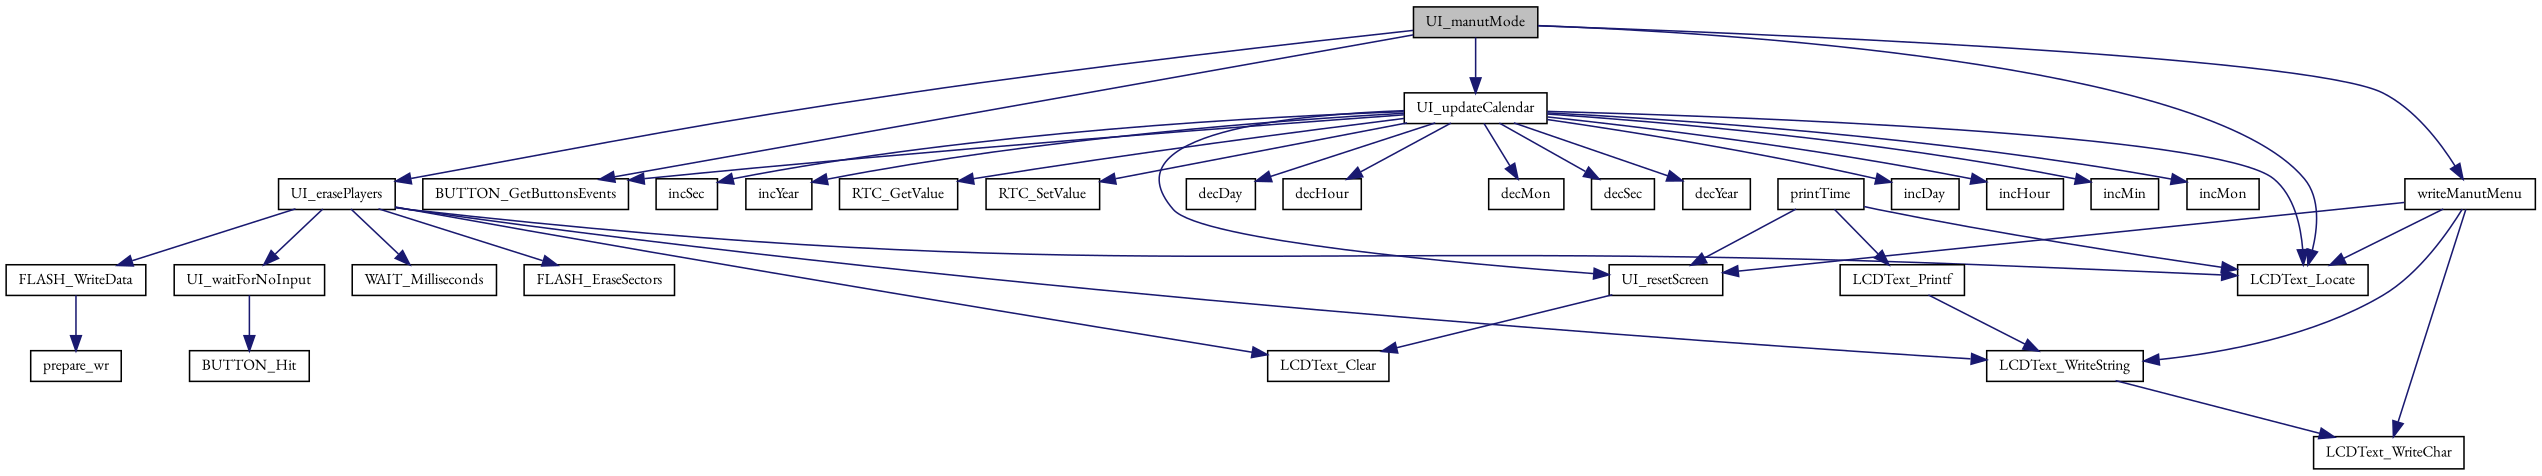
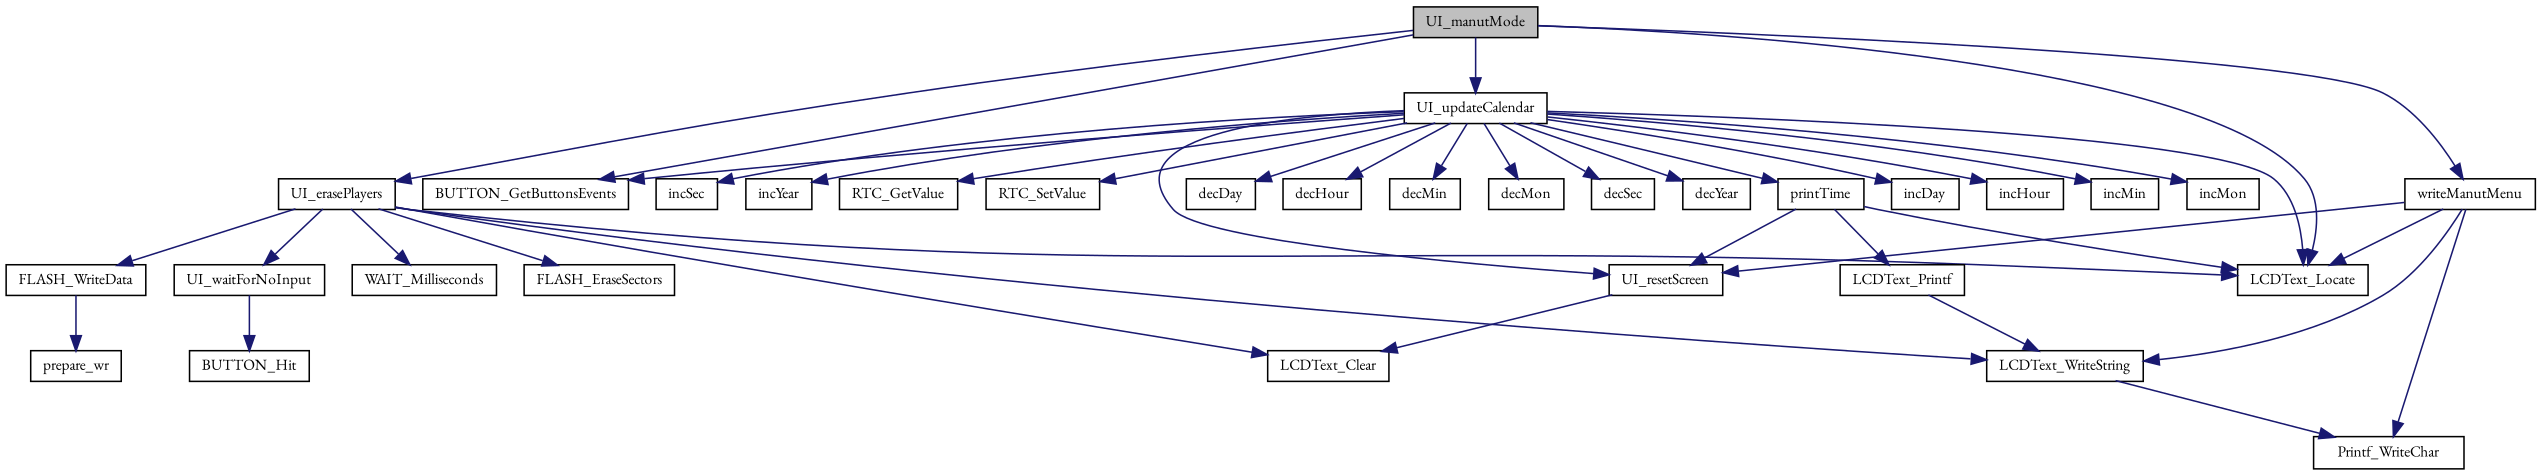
edge "UI_updateCalendar" -> "printTime": added
node "decMin": added
node "LCDText_WriteChar": label "LCDText_WriteChar" -> "Printf_WriteChar"
